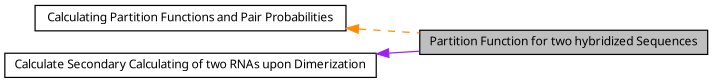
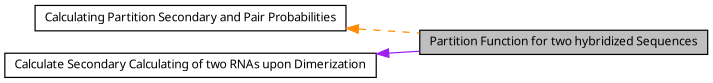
node "Calculating Partition Functions and Pair Probabilities": label "Calculating Partition Functions and Pair Probabilities" -> "Calculating Partition Secondary and Pair Probabilities"
